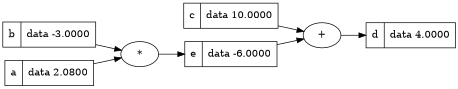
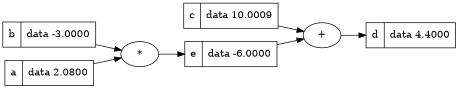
node "c": text "data 10.0000" -> "data 10.0009"
node "d": text "data 4.0000" -> "data 4.4000"
